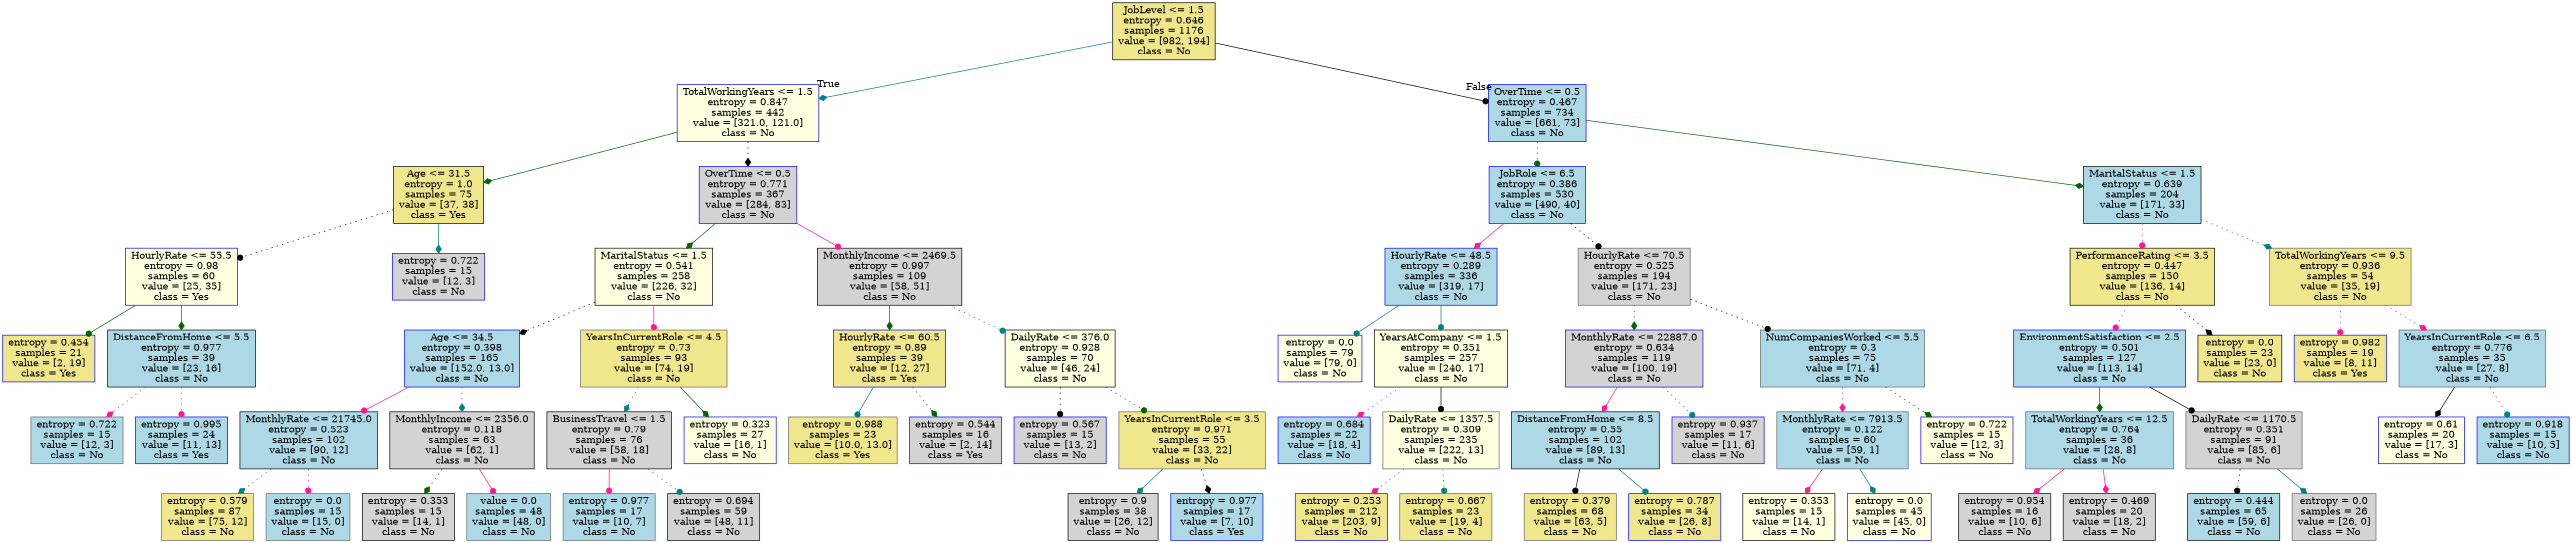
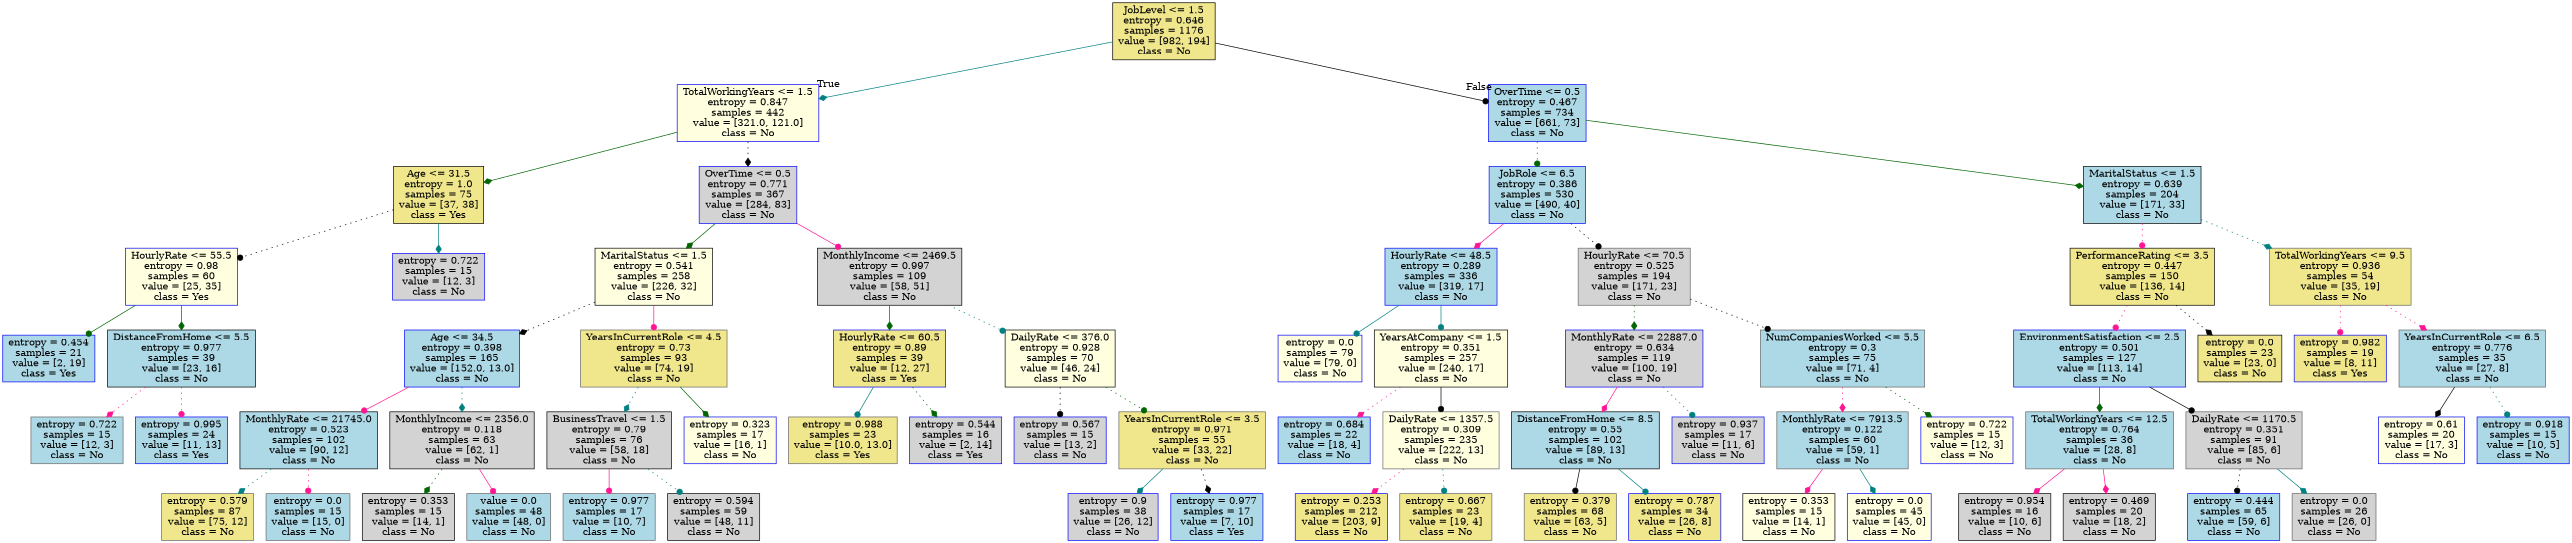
node "entropy = 0.454 samples = 21 value = [2, 19] class = Yes": fillcolor khaki -> lightblue
node "entropy = 0.323 samples = 27 value = [16, 1] class = No": label "entropy = 0.323 samples = 27 value = [16, 1] class = No" -> "entropy = 0.323 samples = 17 value = [16, 1] class = No"
node "entropy = 0.694 samples = 59 value = [48, 11] class = No": label "entropy = 0.694 samples = 59 value = [48, 11] class = No" -> "entropy = 0.594 samples = 59 value = [48, 11] class = No"
node "entropy = 0.9 samples = 38 value = [26, 12] class = No": color black -> blue
node "entropy = 0.444 samples = 65 value = [59, 6] class = No": color black -> blue
